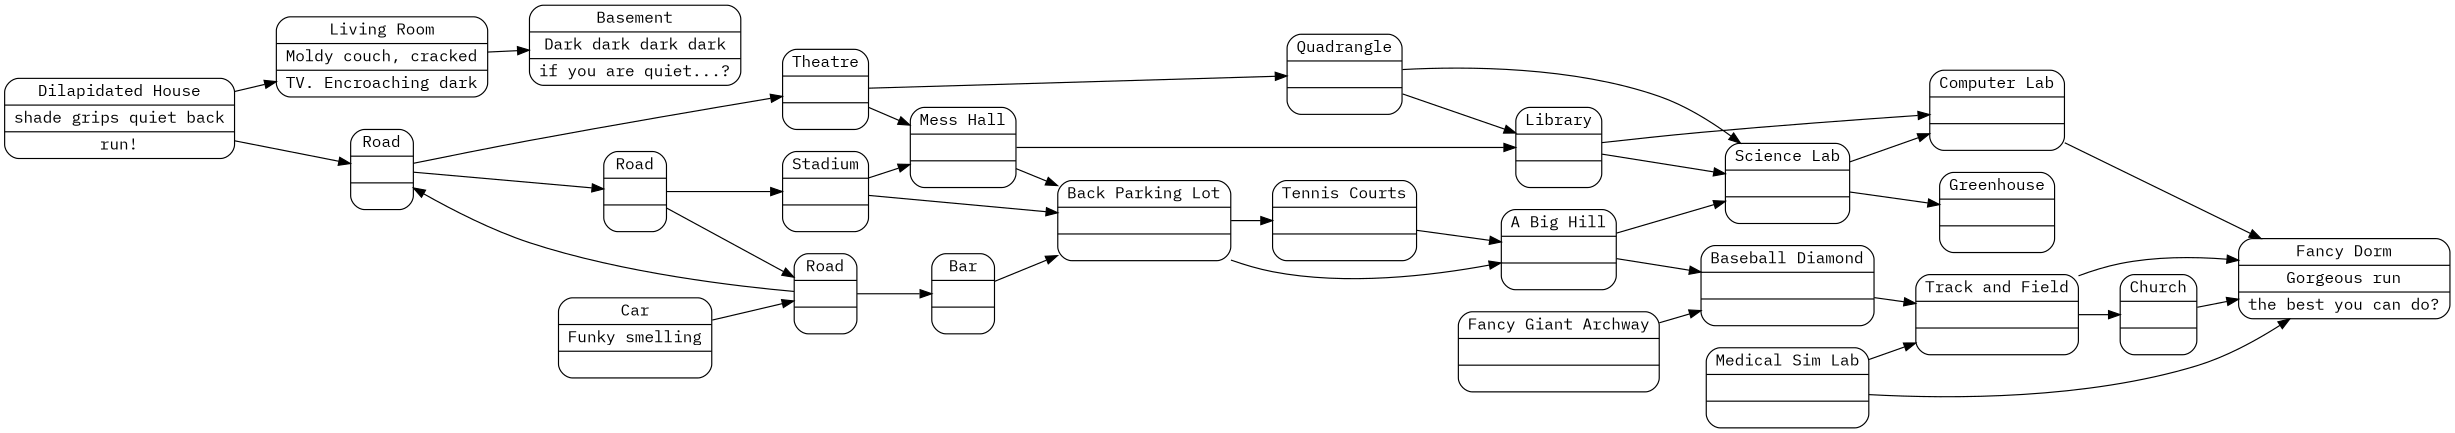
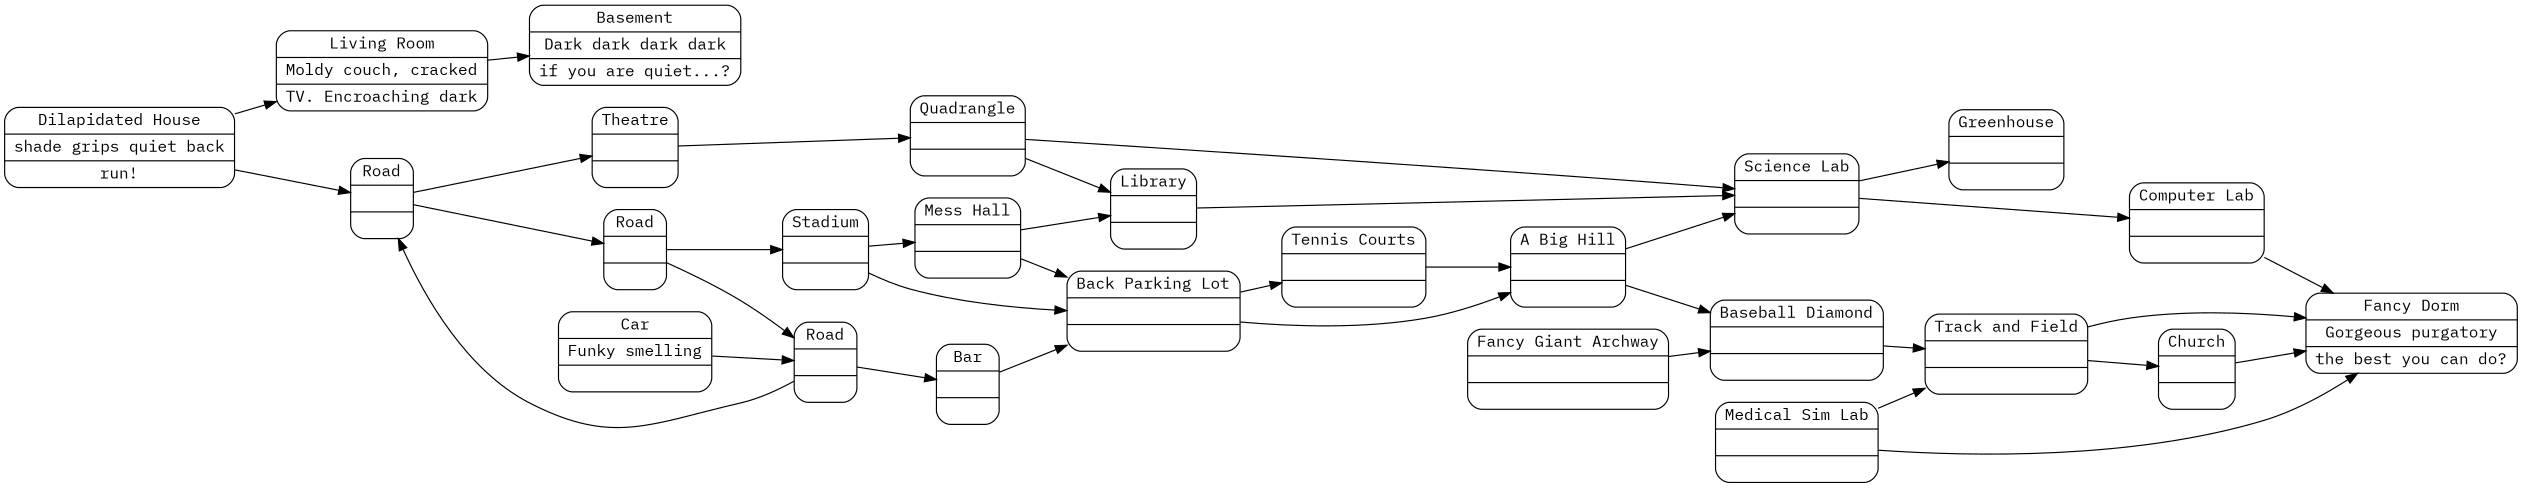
edge "Theatre" -> "Mess Hall": removed
edge "Library" -> "Computer Lab": removed
node "Fancy Dorm": text "Gorgeous run" -> "Gorgeous purgatory"
